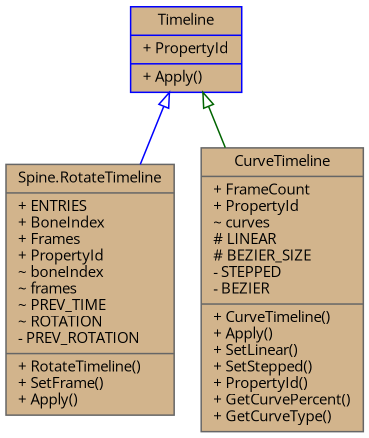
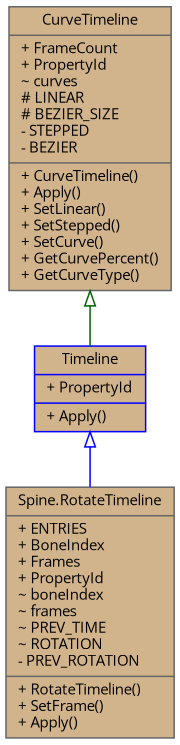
edge "CurveTimeline" -> "Timeline": reversed
node "CurveTimeline": text "+ PropertyId()" -> "+ SetCurve()"
